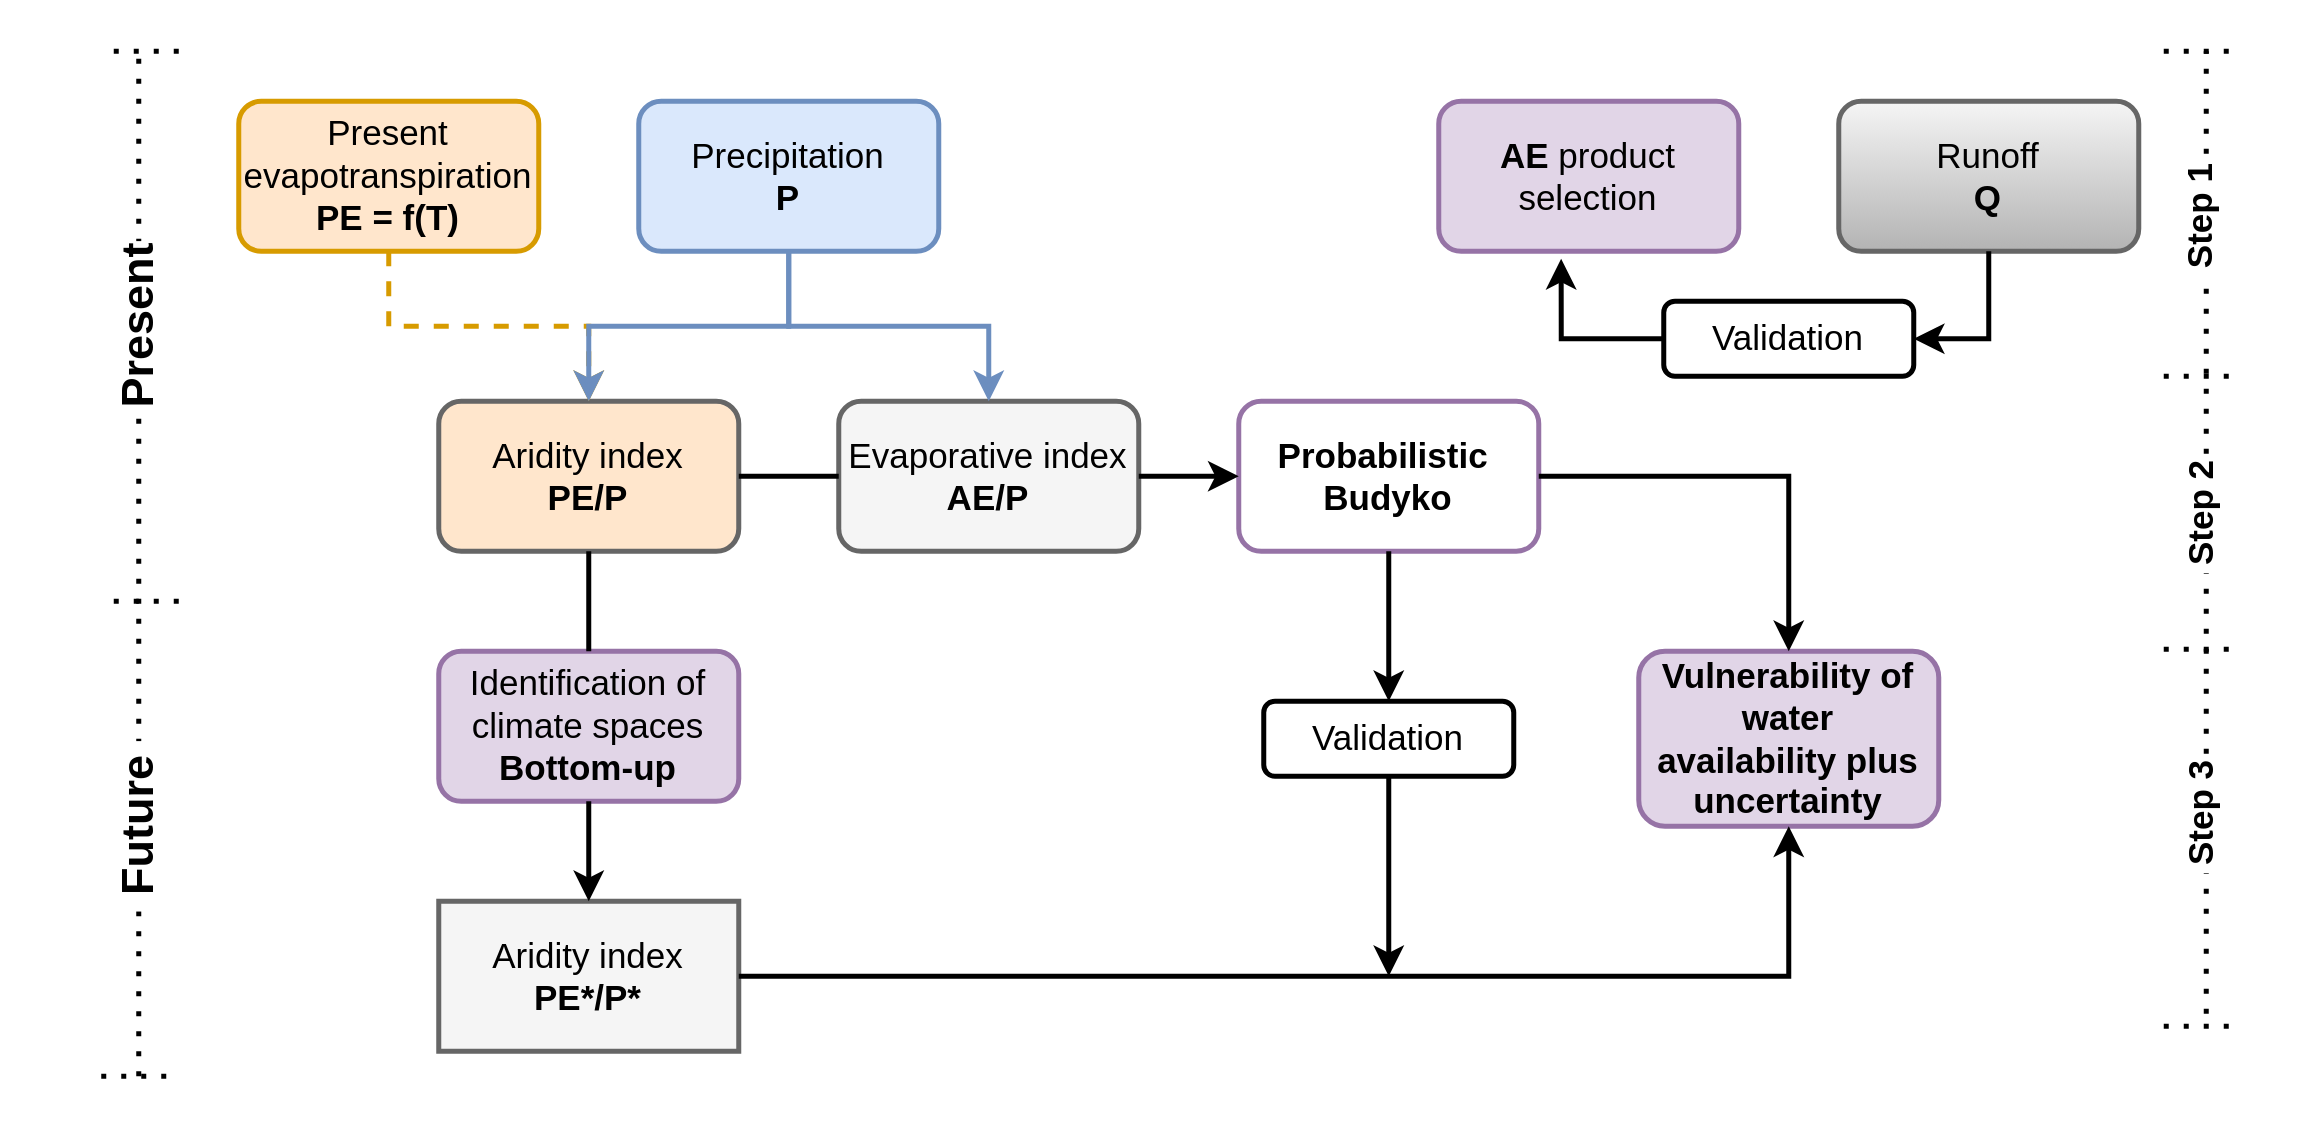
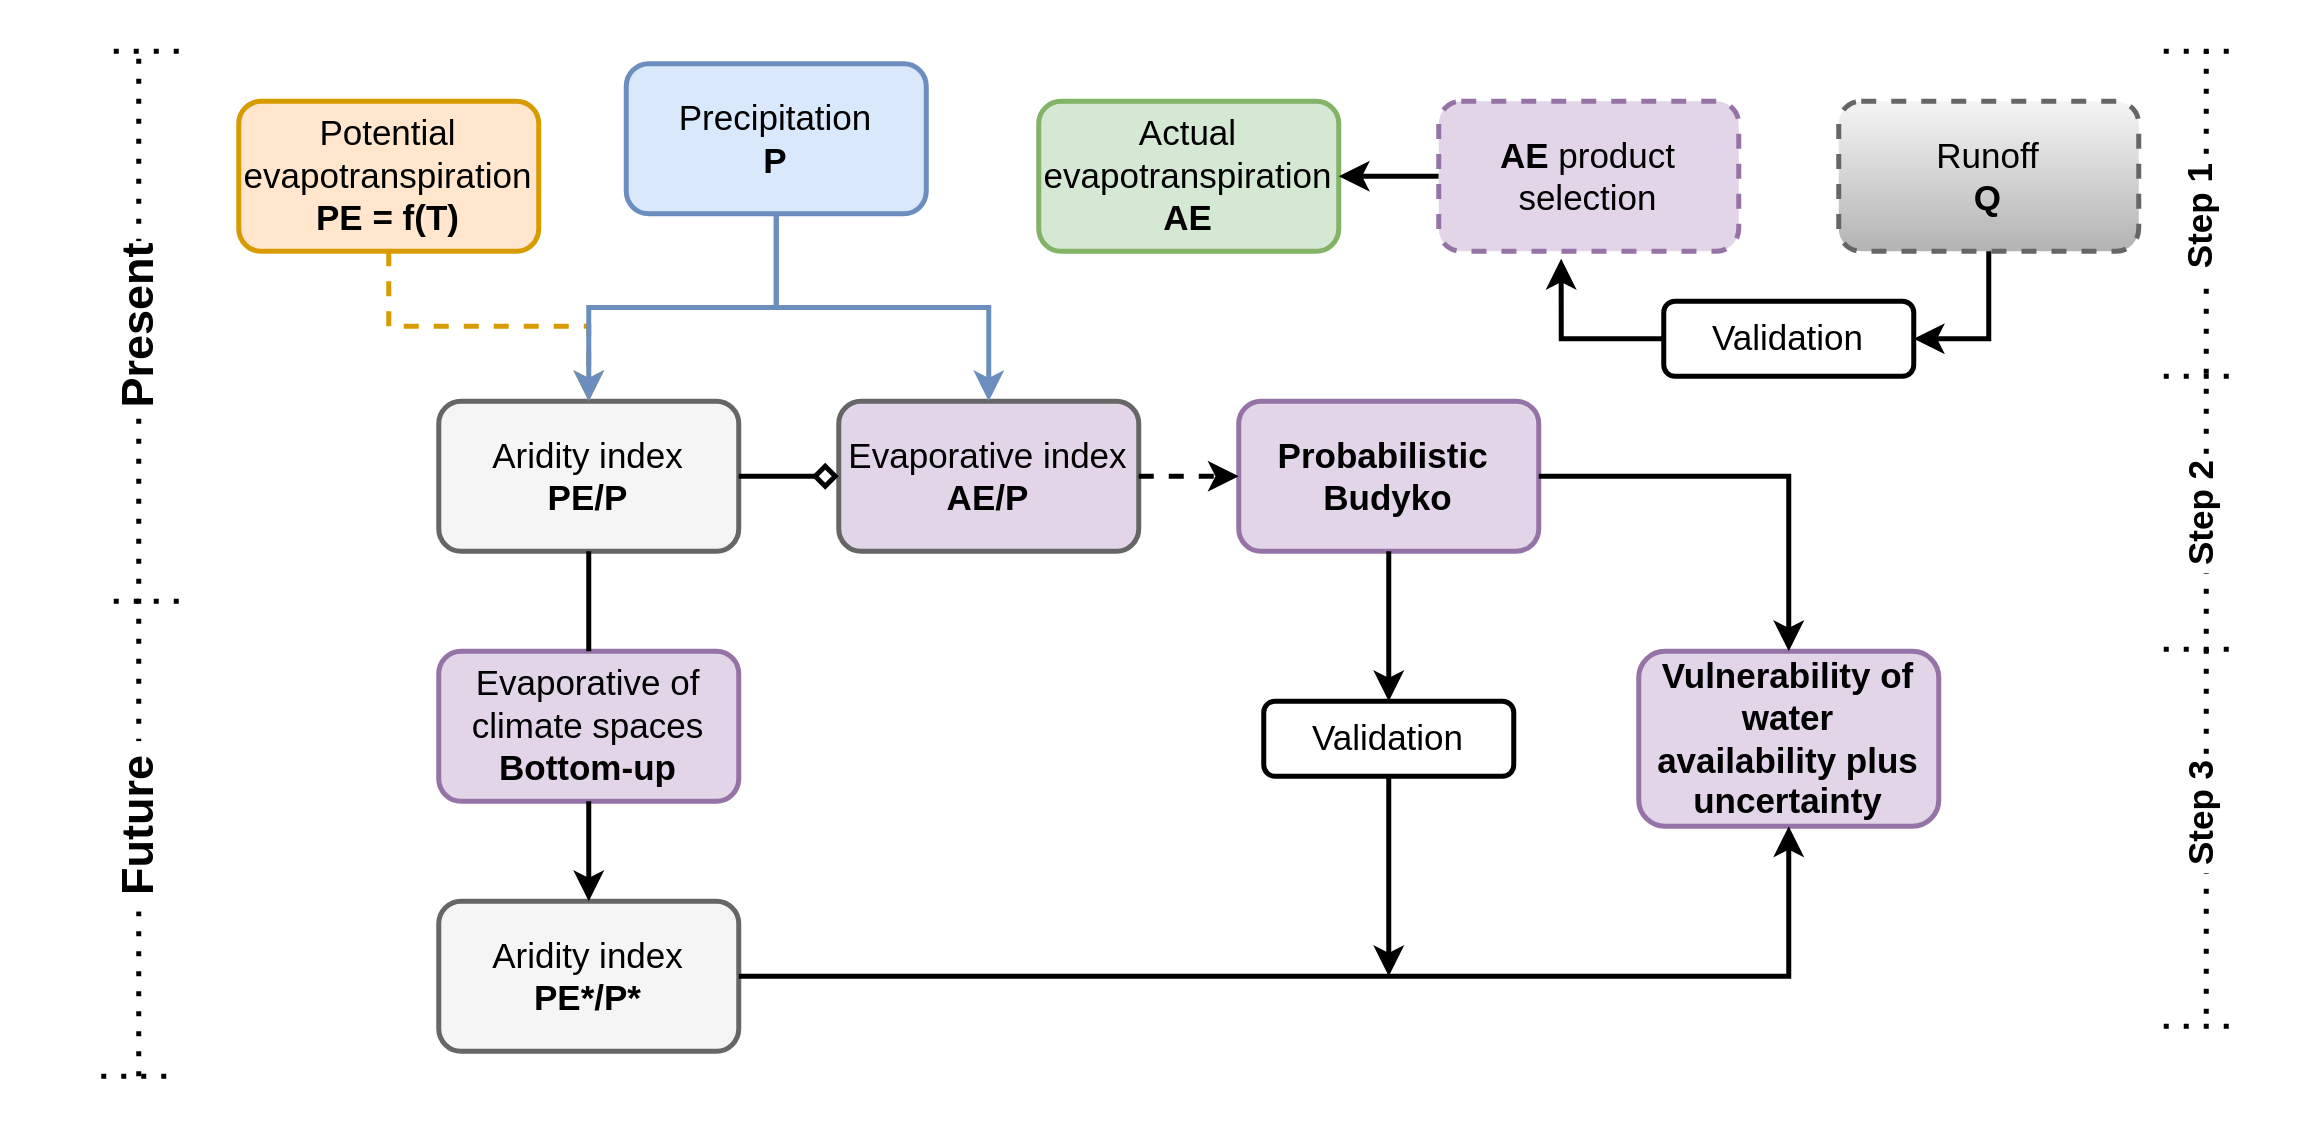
node "Present evapotranspirationPE = f(T)": label "Present evapotranspirationPE = f(T)" -> "Potential evapotranspirationPE = f(T)"
node "PrecipitationP": moved (789, 176) -> (776, 139)
node "Actual evapotranspirationAE": added
edge "AE product selection" -> "Actual evapotranspirationAE": added
node "AE product selection": style solid -> dashed
node "RunoffQ": style solid -> dashed
node "Aridity indexPE/P": fillcolor #ffe6cc -> #f5f5f5
edge "Aridity indexPE/P" -- "Evaporative indexAE/P": arrowhead none -> diamond
node "Evaporative indexAE/P": fillcolor #f5f5f5 -> #e1d5e7
edge "Evaporative indexAE/P" -> "Probabilistic Budyko": style solid -> dashed
node "Probabilistic Budyko": fillcolor #ffffff -> #e1d5e7
node "Identification of climate spacesBottom-up": label "Identification of climate spacesBottom-up" -> "Evaporative of climate spacesBottom-up"
node "Aridity indexPE*/P*": shape rectangle -> rounded rectangle
